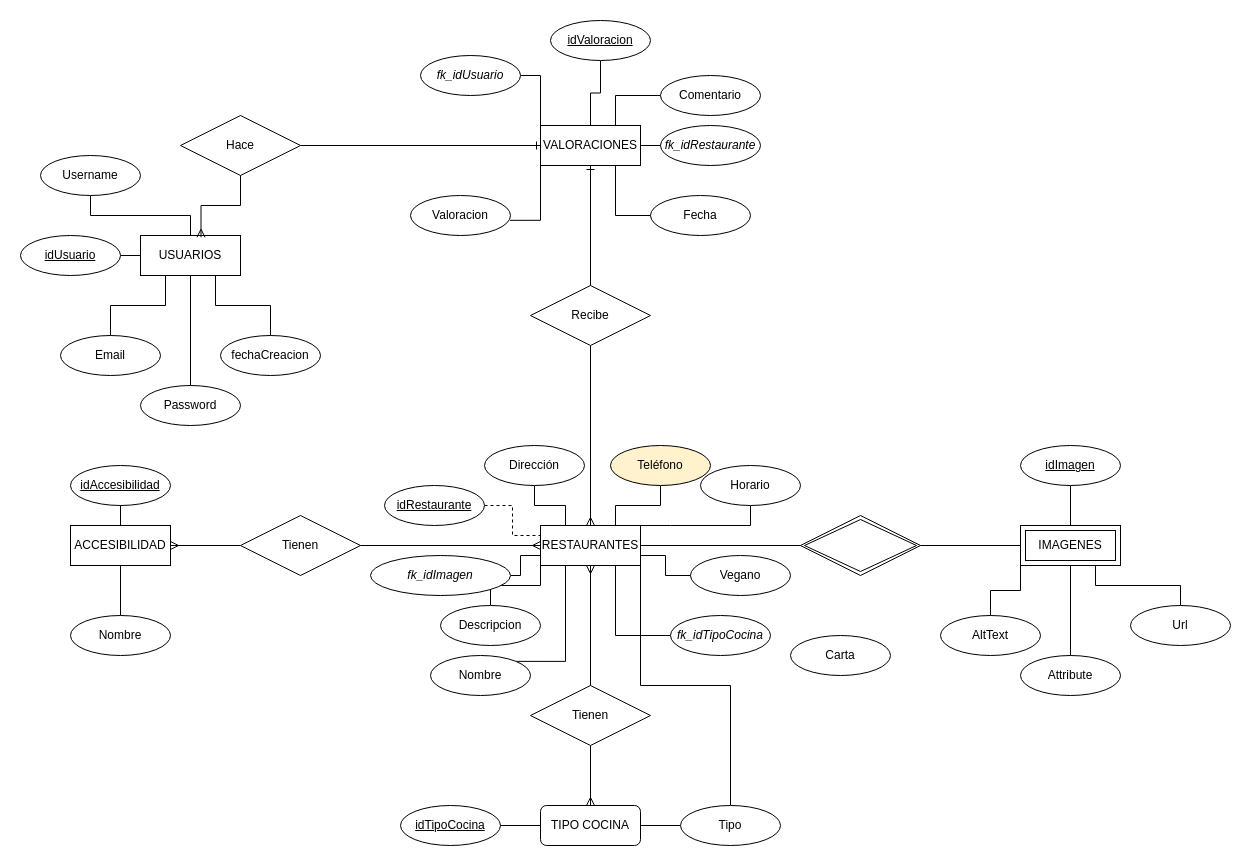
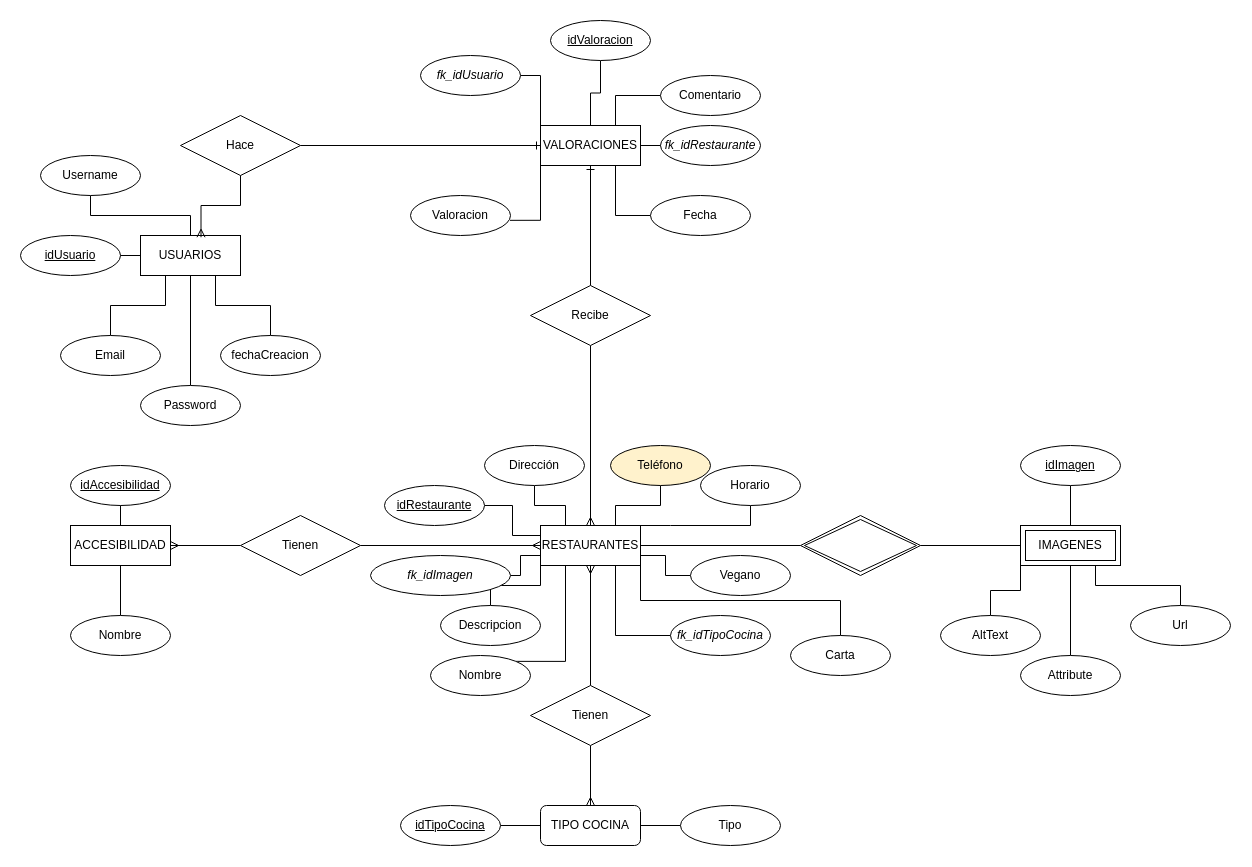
edge "idRestaurante" -- "RESTAURANTES": style dashed -> solid
edge "RESTAURANTES" -- "Tipo": now "RESTAURANTES" -- "Carta"
